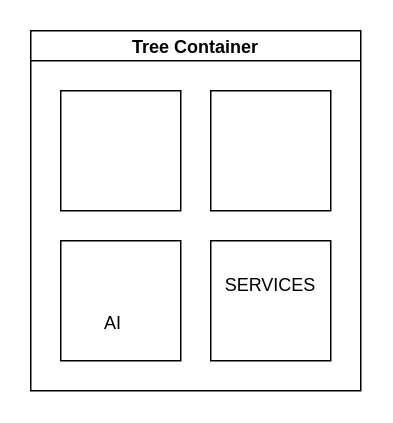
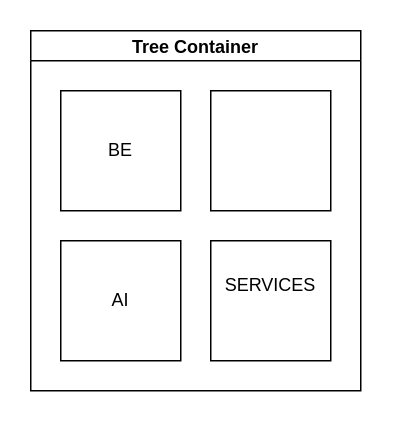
node "BE": added
node "AI": moved (113, 323) -> (121, 301)
